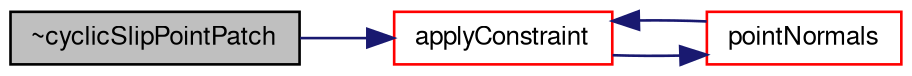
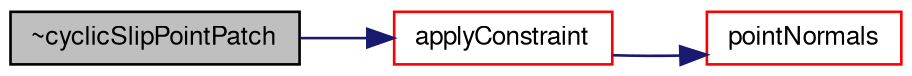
edge "pointNormals" -> "applyConstraint": removed
